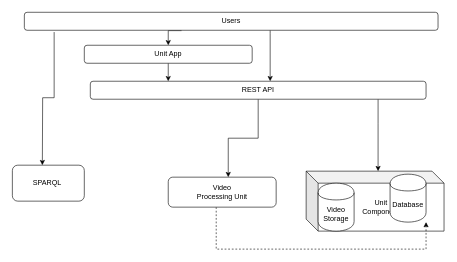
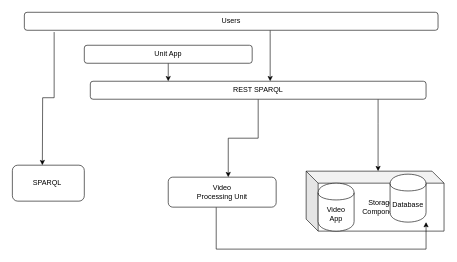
edge "Users" -> "Unit App": removed
node "REST API": label "REST API" -> "REST SPARQL"
node "Unit Component": label "Unit Component" -> "Storage Component"
node "Video Storage": label "Video Storage" -> "Video App"
edge "Video Processing Unit" -> "Database": style dashed -> solid
